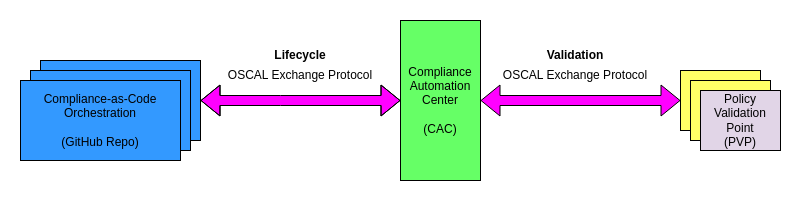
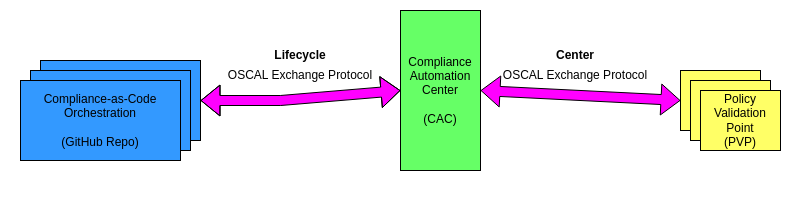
node "Validation": label "Validation" -> "Center"
node "Compliance Automation Center (CAC)": moved (441, 101) -> (441, 91)
node "Policy Validation Point (PVP)": fillcolor #e1d5e7 -> #ffff66
